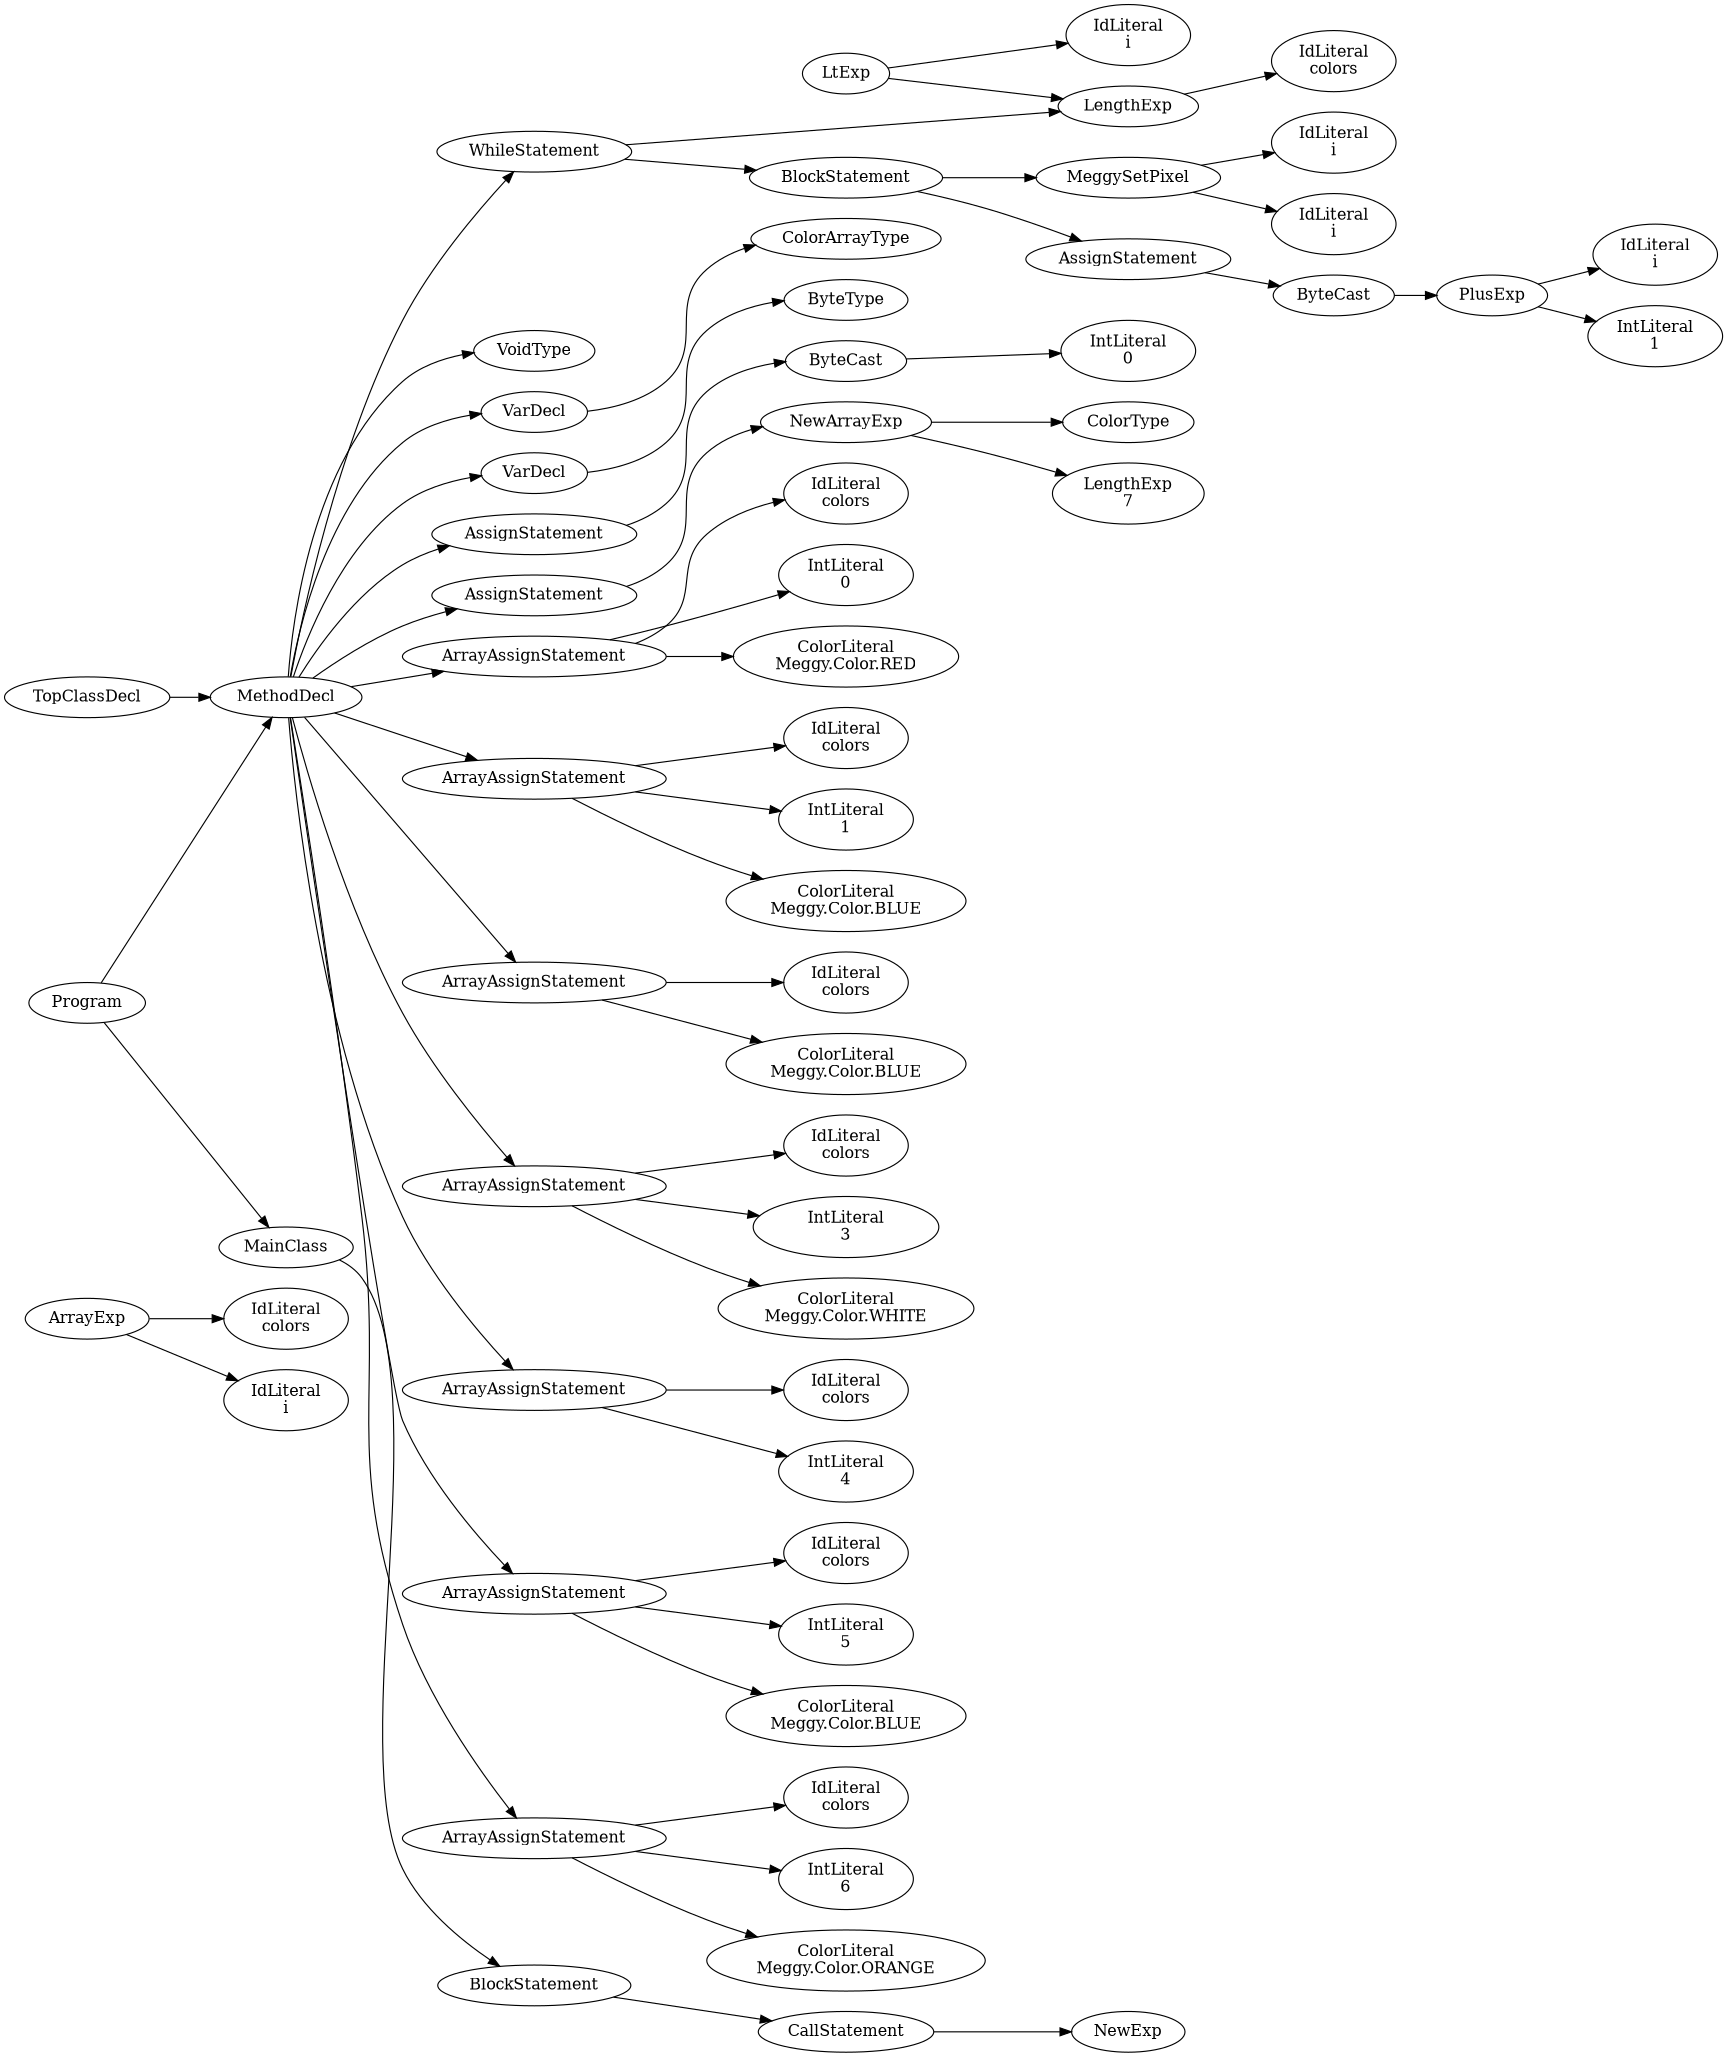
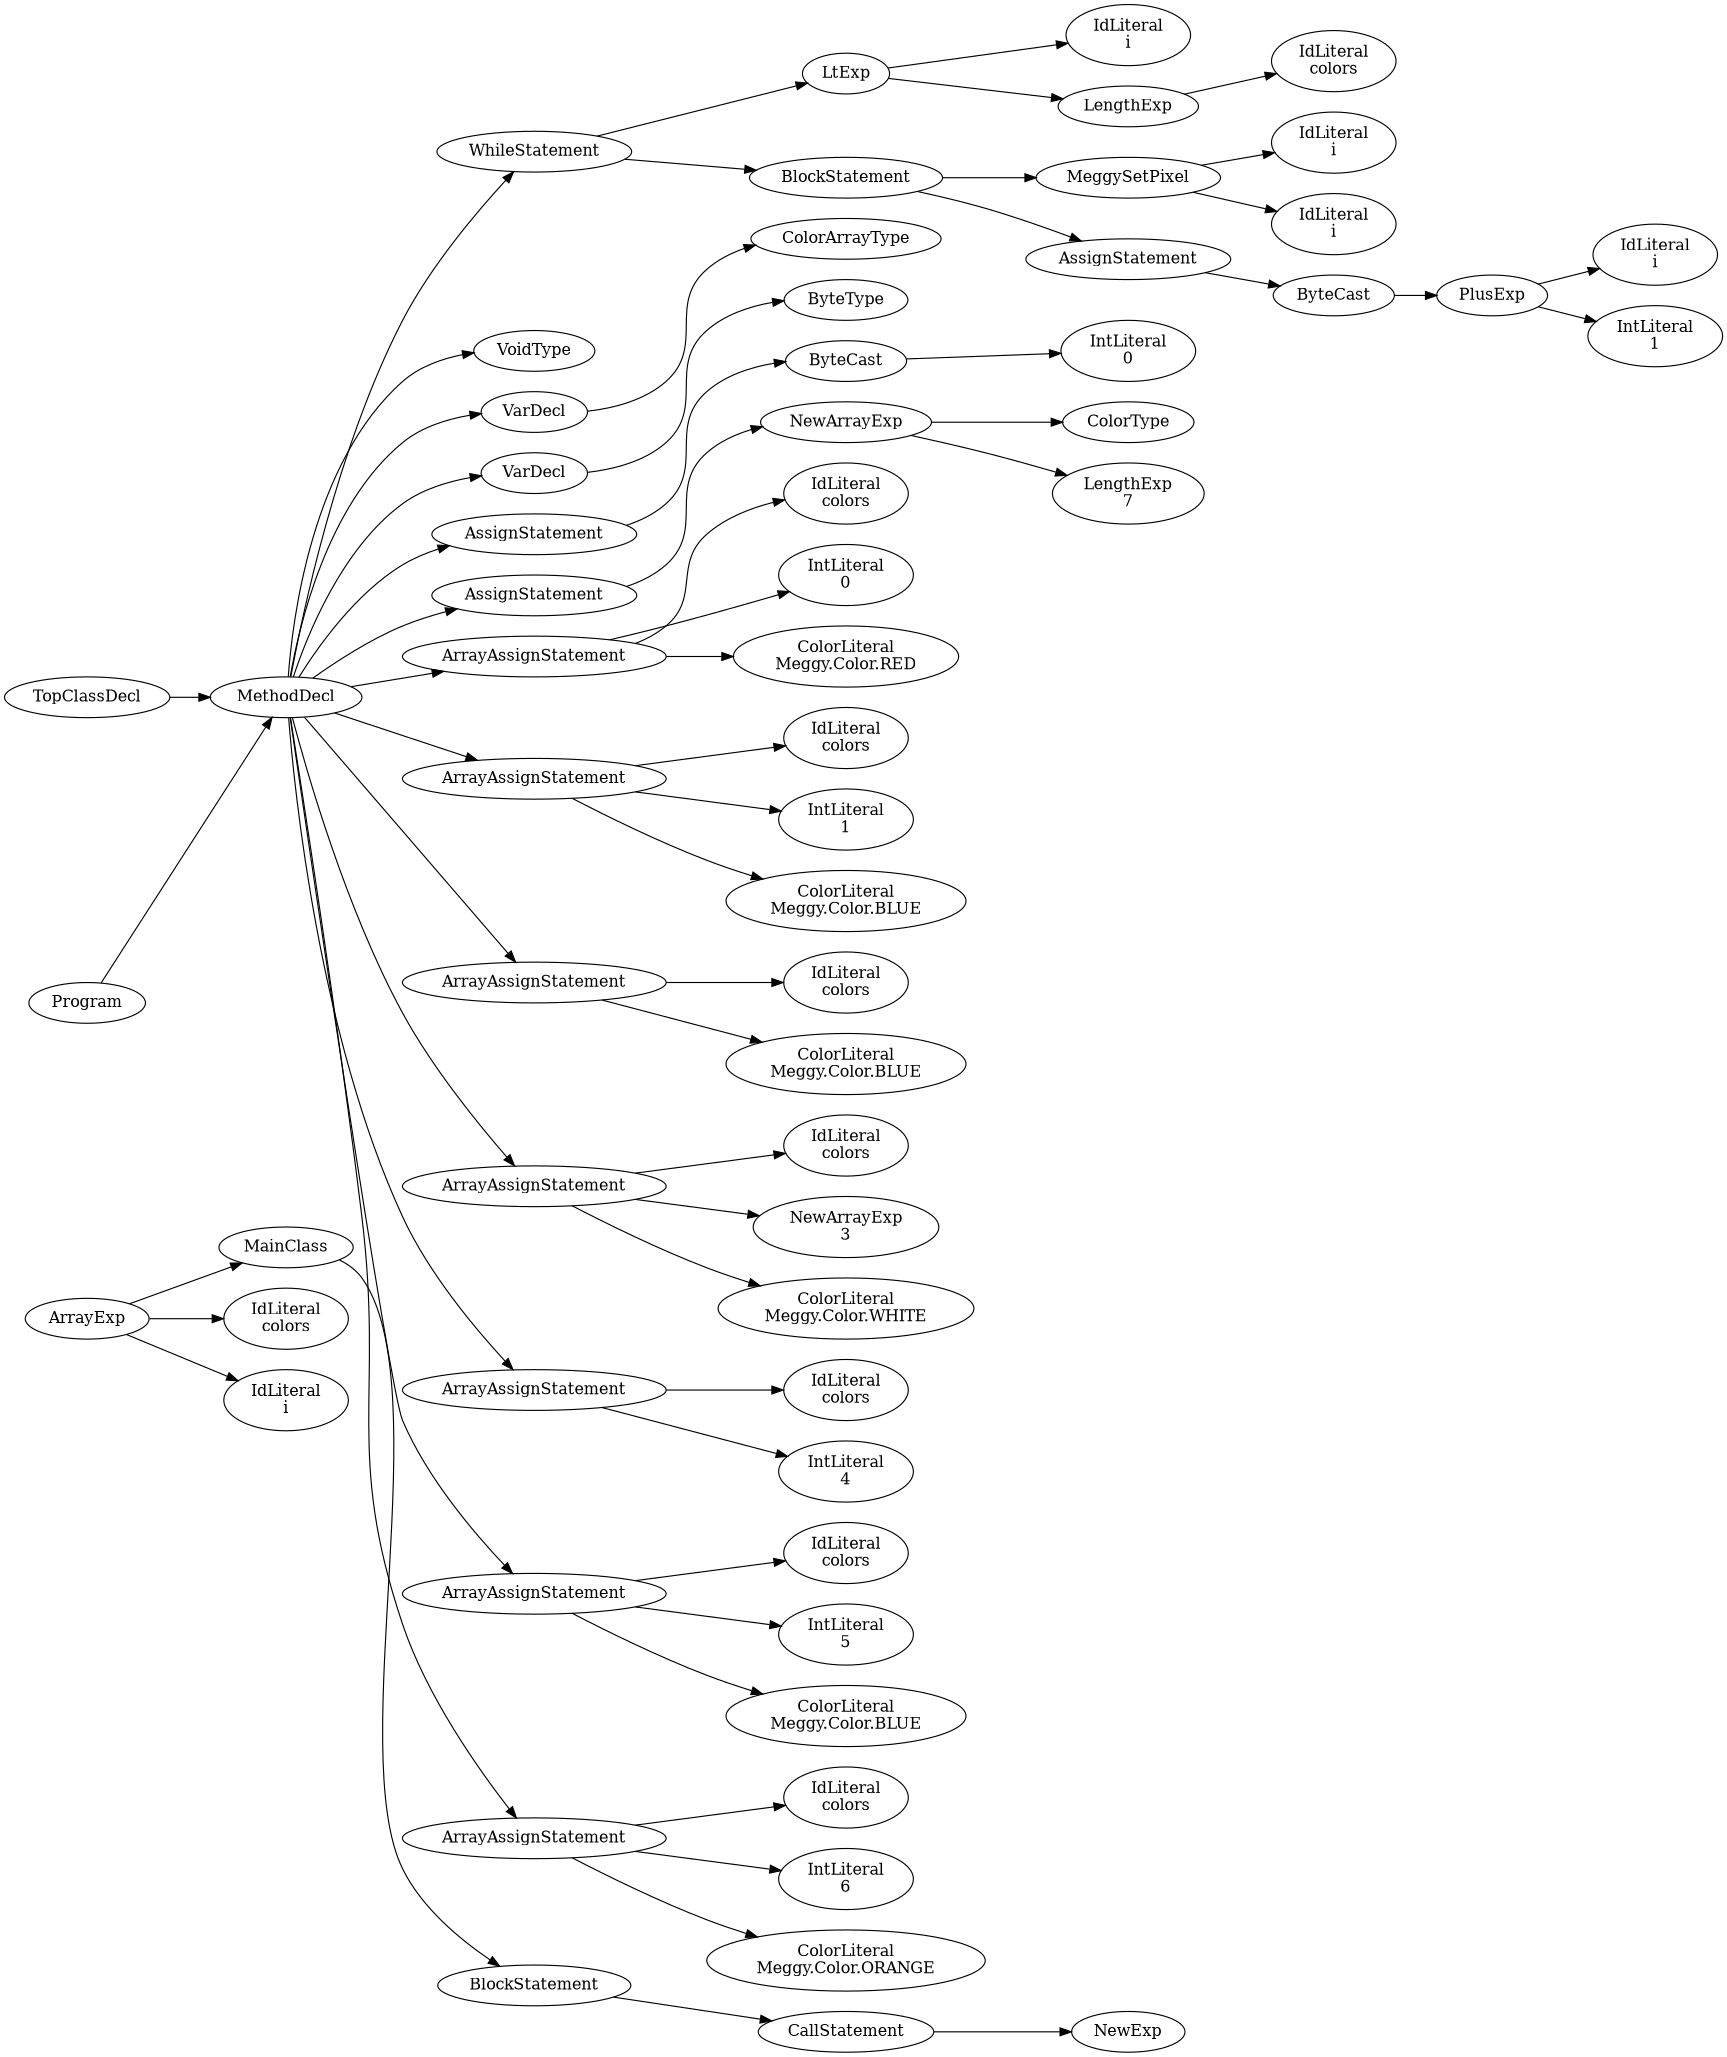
edge "WhileStatement" -> "LengthExp": now "WhileStatement" -> "LtExp"
edge "Program" -> "MainClass": now "ArrayExp" -> "MainClass"
node "IntLiteral 3": label "IntLiteral 3" -> "NewArrayExp 3"
